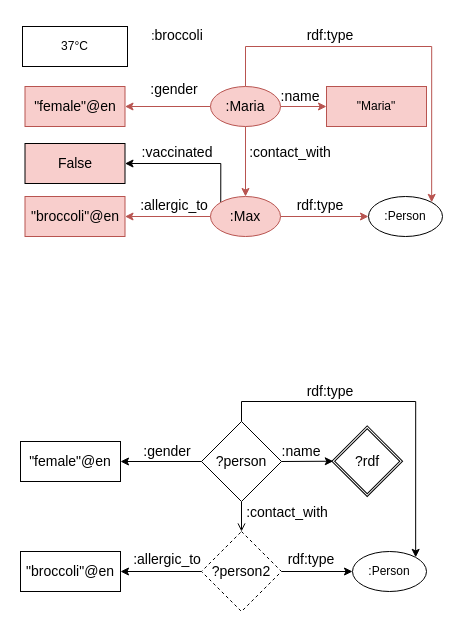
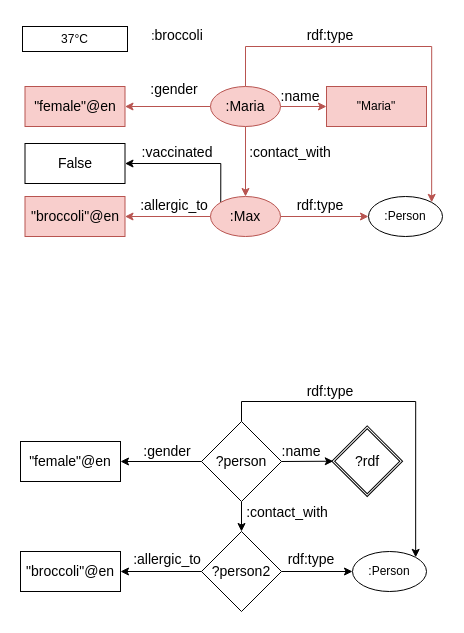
node "37°C": size 105x40 -> 105x25
node "False": fillcolor #f8cecc -> #ffffff
edge "?person" -> "?person2": arrowhead open -> classic
node "?person2": style dashed -> solid
